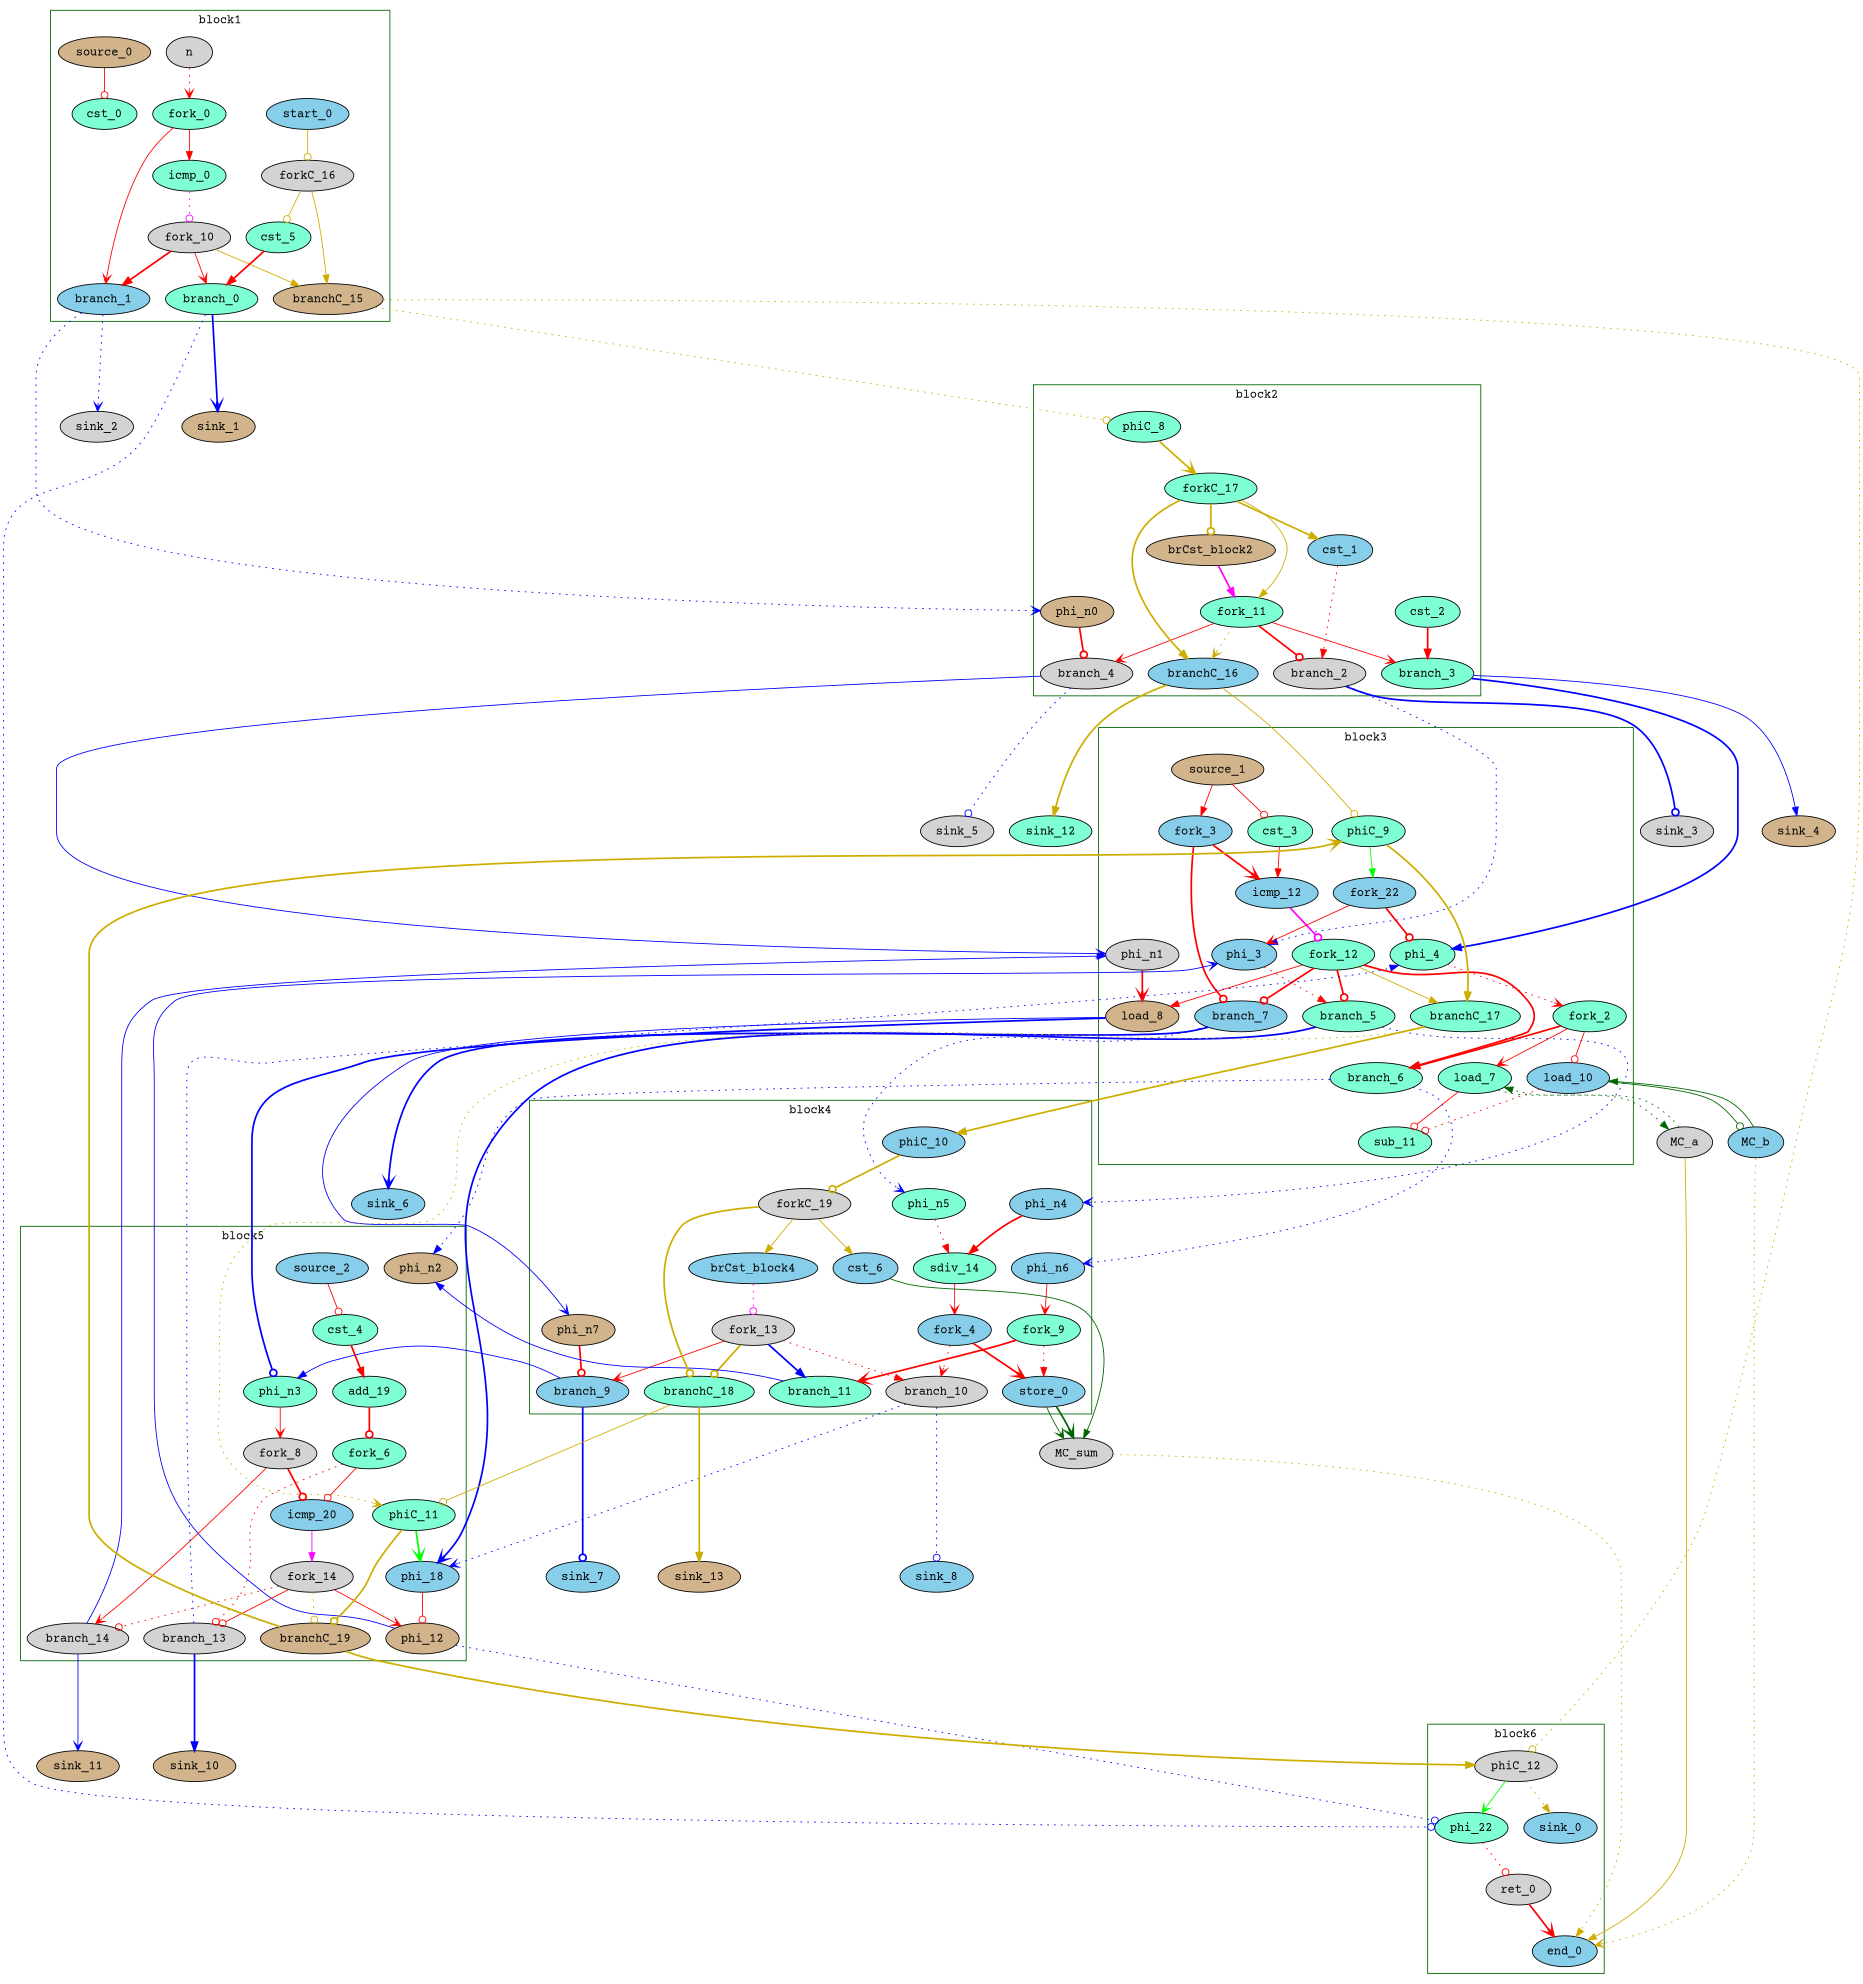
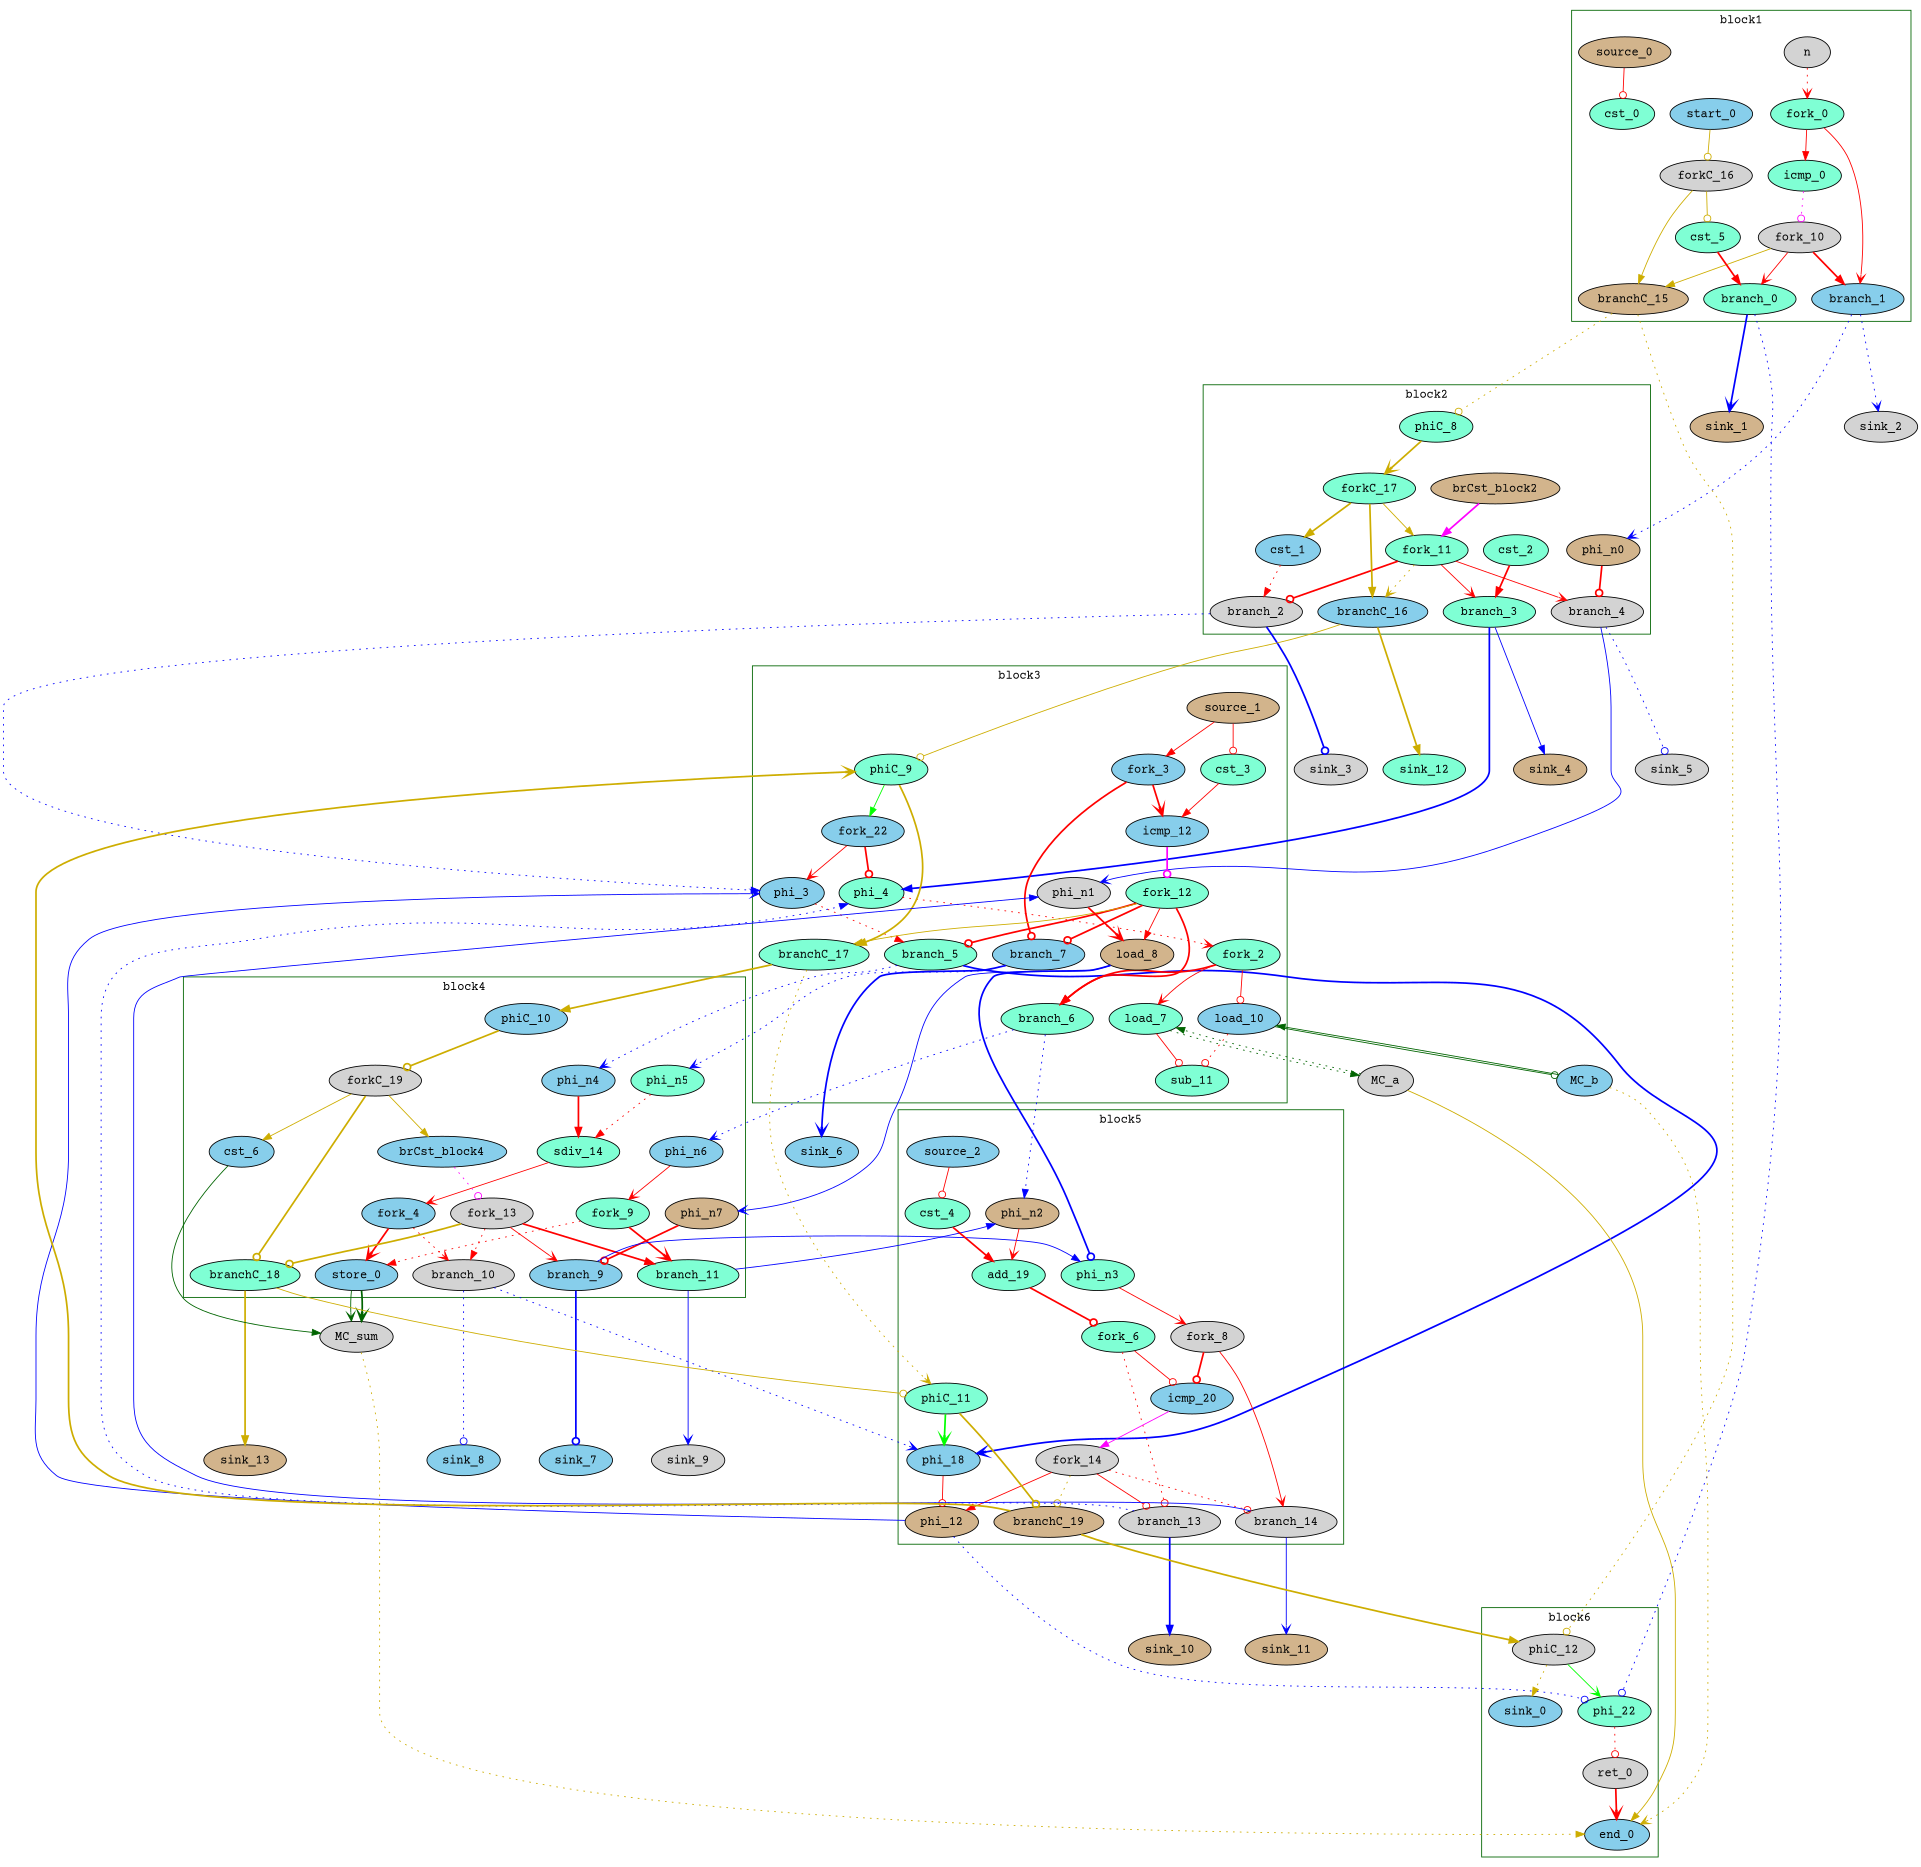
edge "forkC_17" -> "brCst_block2": removed
edge "phi_n2" -> "add_19": added
edge "fork_13" -> "branch_11": color blue -> red
node "sink_9": added
edge "fork_14" -> "phi_12": arrowhead vee -> normal
